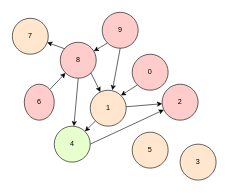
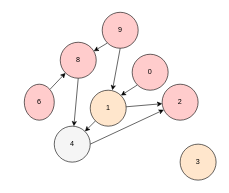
node "7": removed
edge "8" -> "7": removed
edge "8" -> "1": removed
node "4": fillcolor #e6ffcc -> #f5f5f5
node "5": removed
